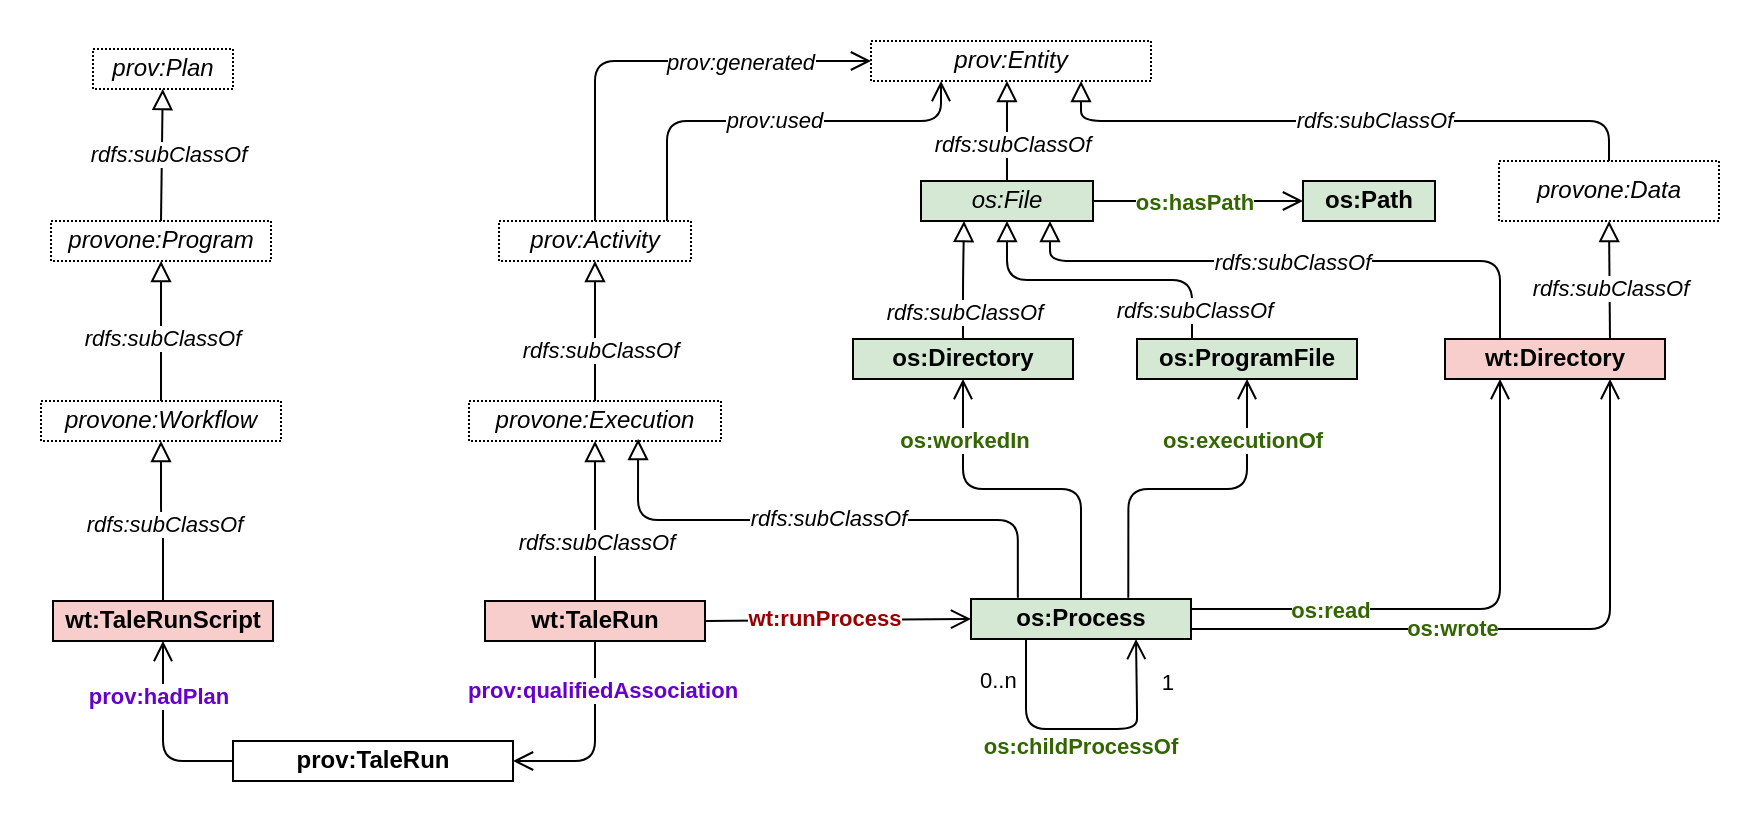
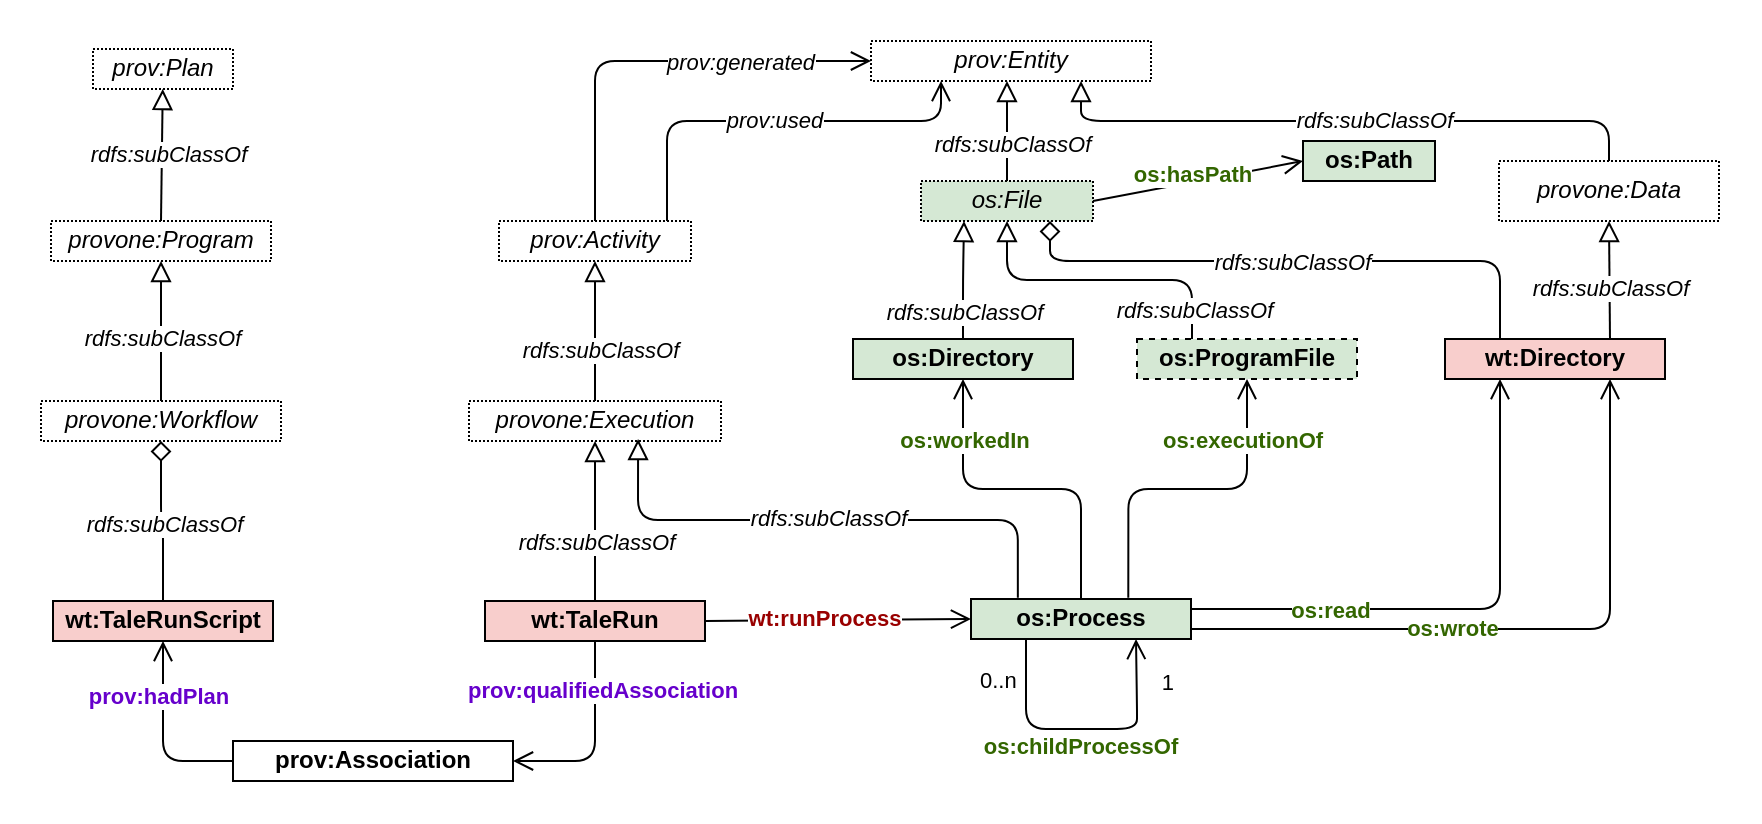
node "os:File": style solid -> dashed
node "os:Path": moved (1369, 201) -> (1369, 161)
edge "wt:Directory" -> "os:File": arrowhead block -> diamond
node "os:ProgramFile": style solid -> dashed
edge "wt:TaleRunScript" -> "provone:Workflow": arrowhead block -> diamond
node "prov:TaleRun": label "prov:TaleRun" -> "prov:Association"
